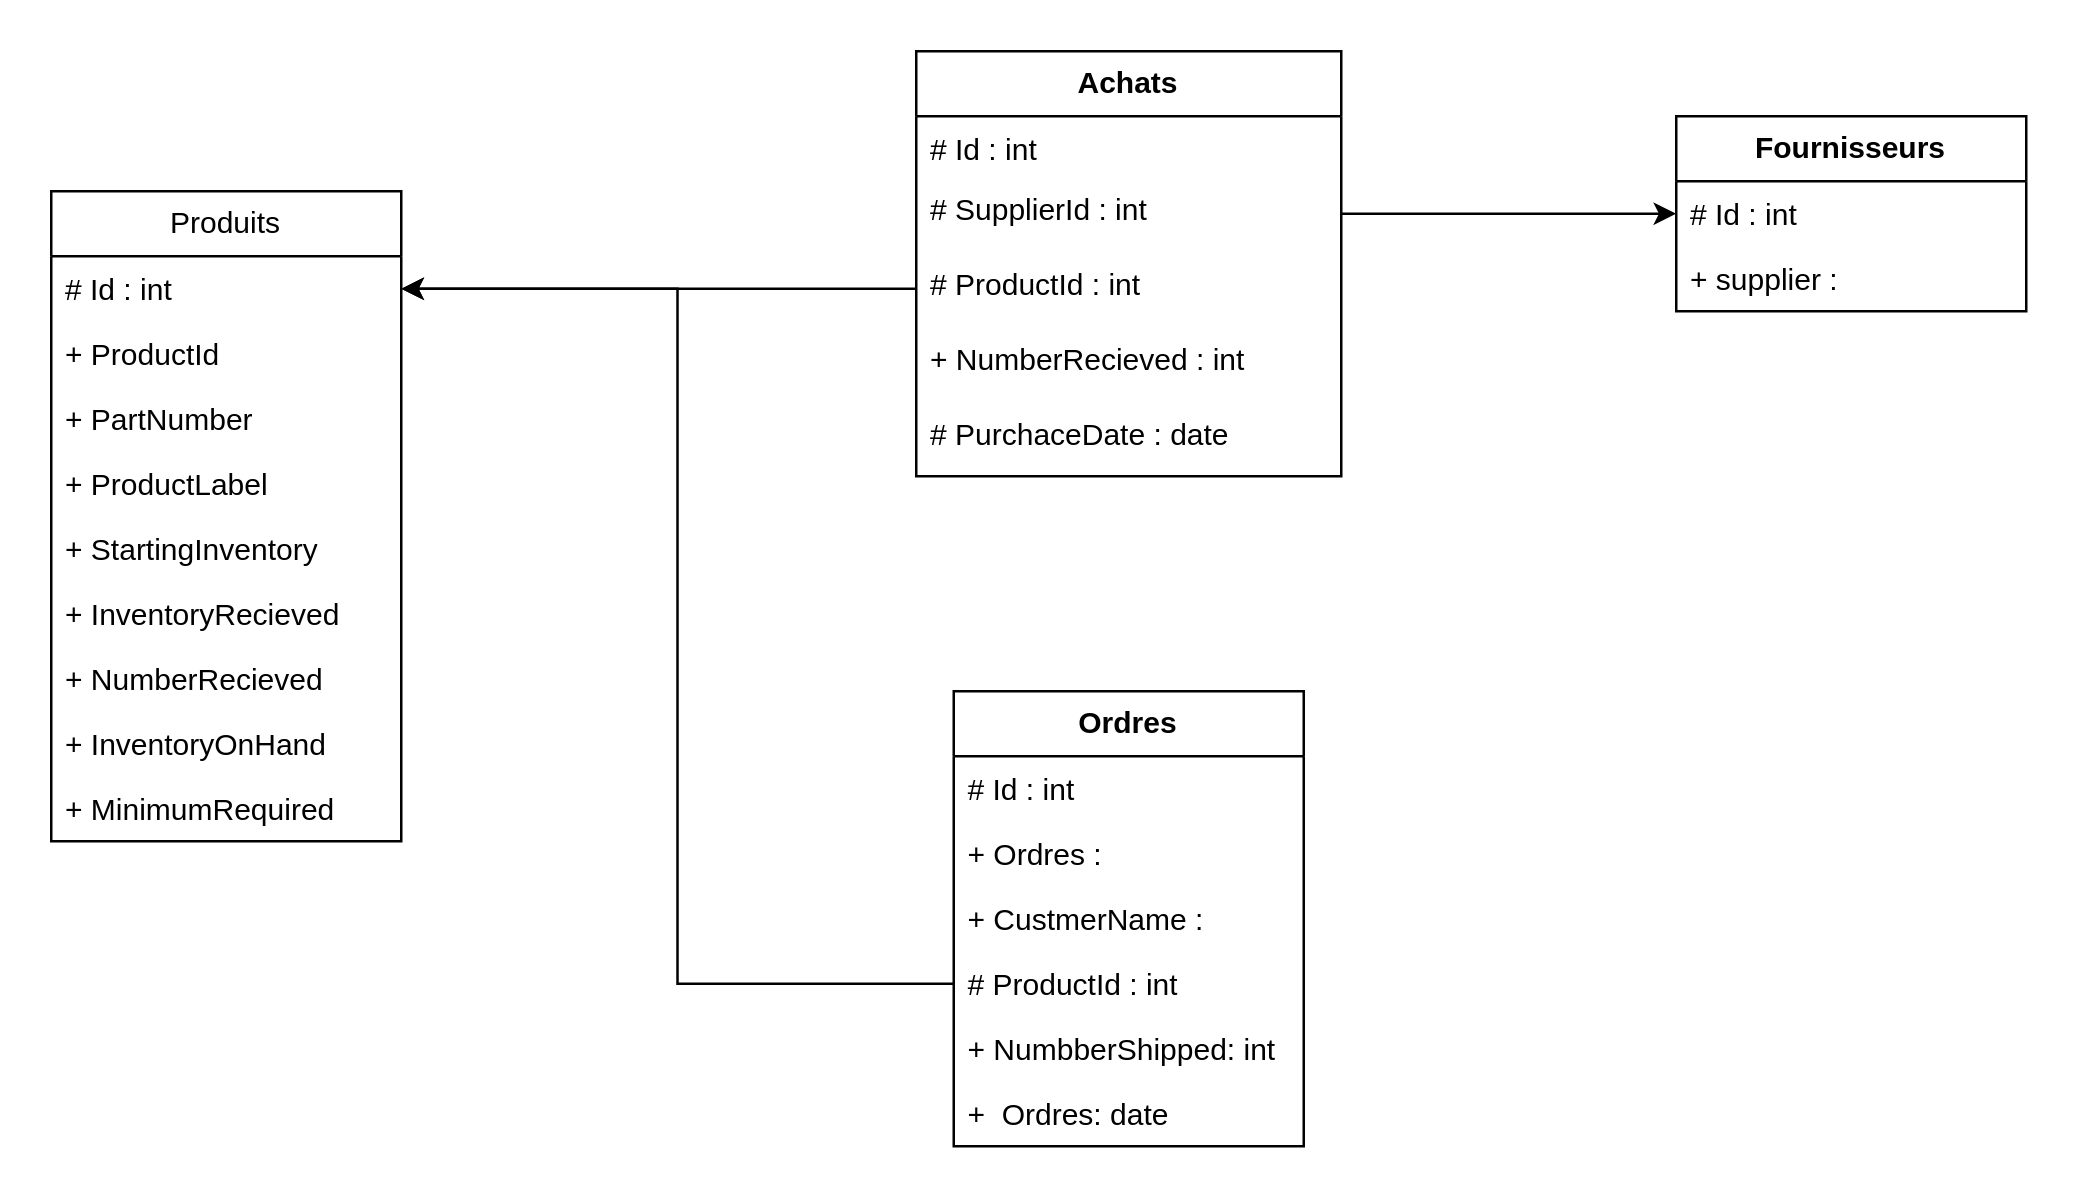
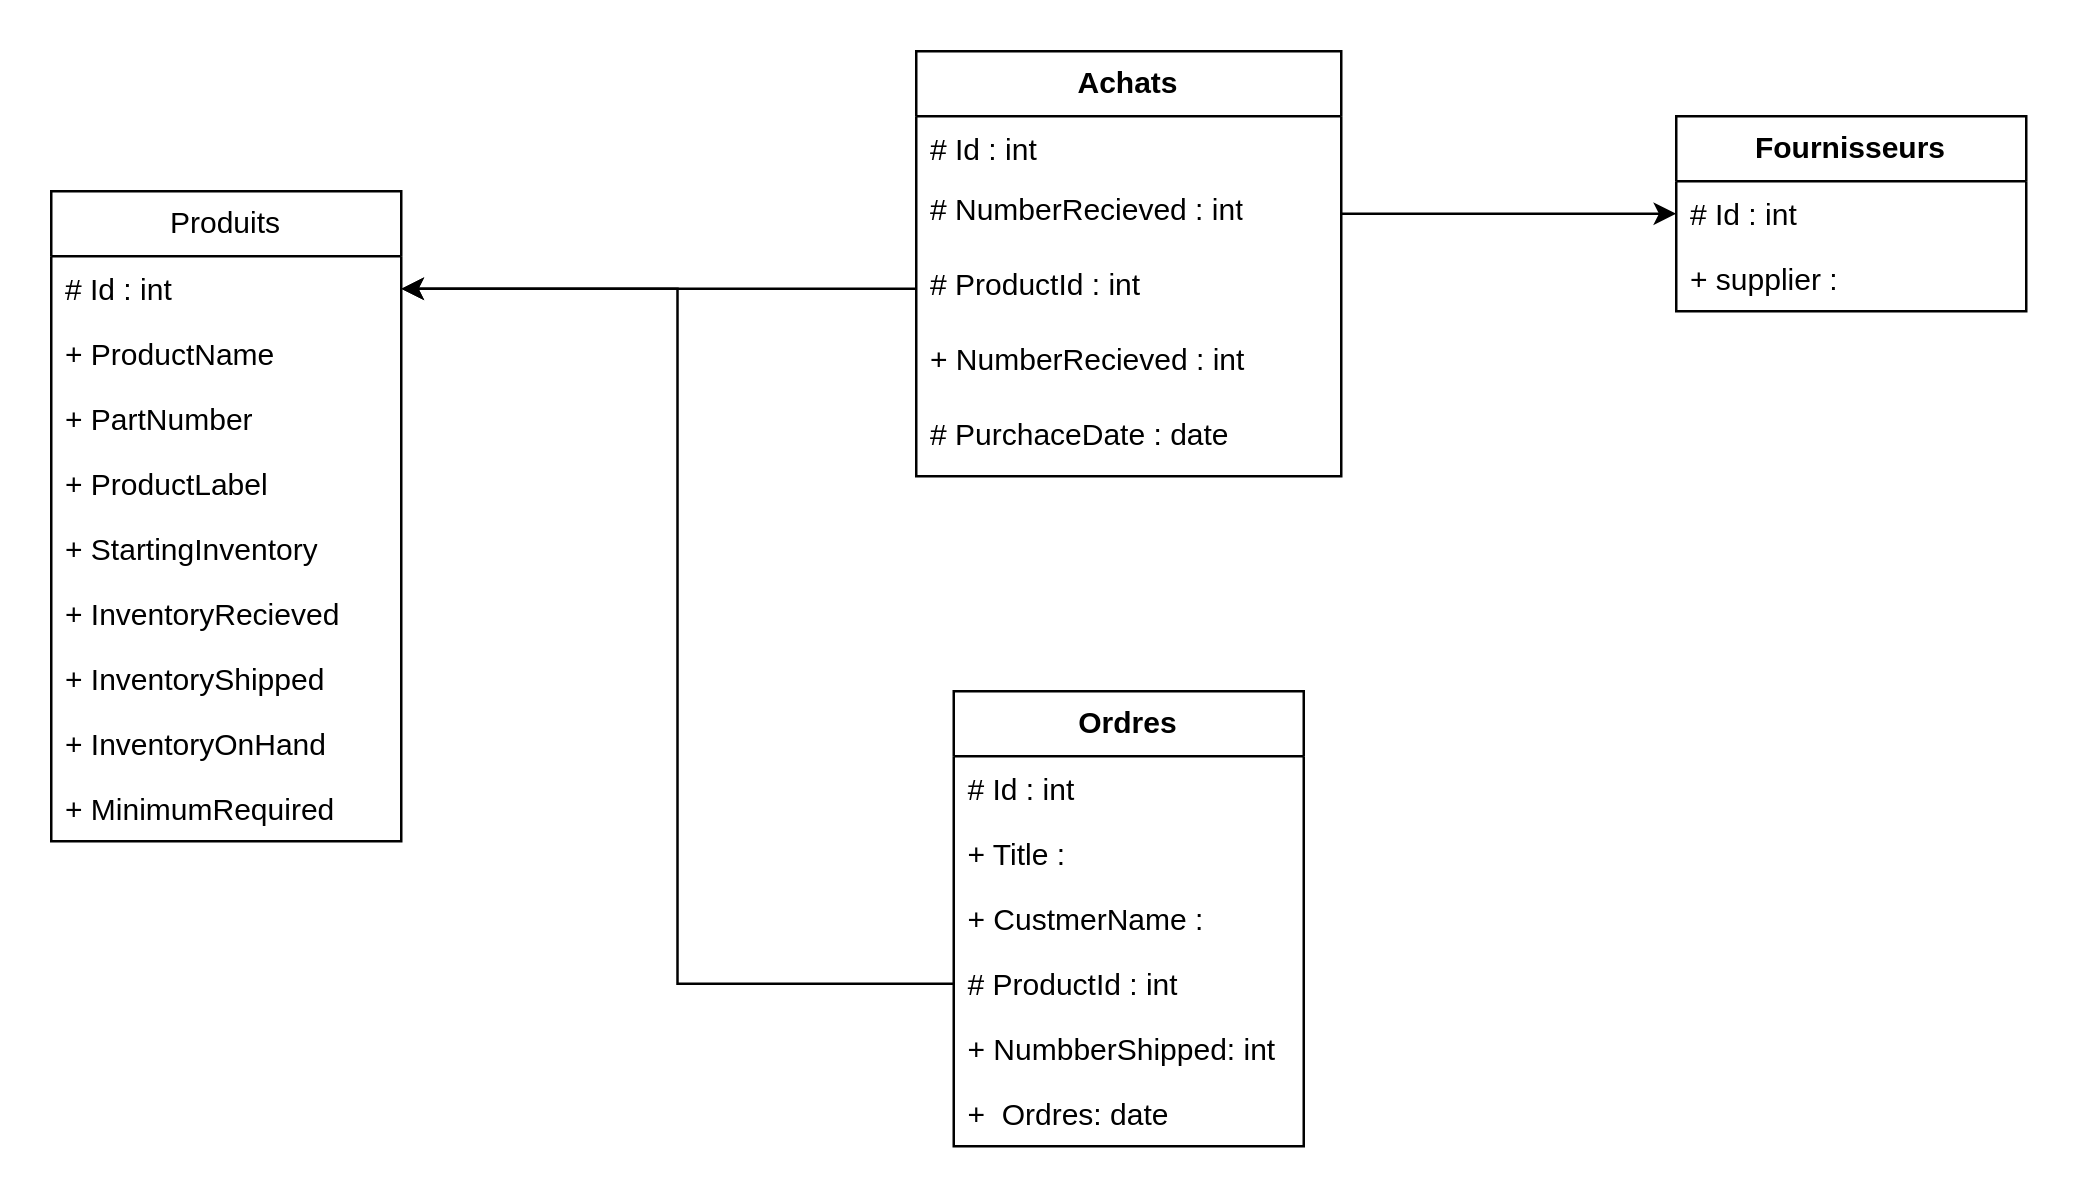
node "# SupplierId : int": label "# SupplierId : int" -> "# NumberRecieved : int"
node "+ ProductId": label "+ ProductId" -> "+ ProductName"
node "+ NumberRecieved": label "+ NumberRecieved" -> "+ InventoryShipped"
node "+ Ordres :": label "+ Ordres :" -> "+ Title :"
